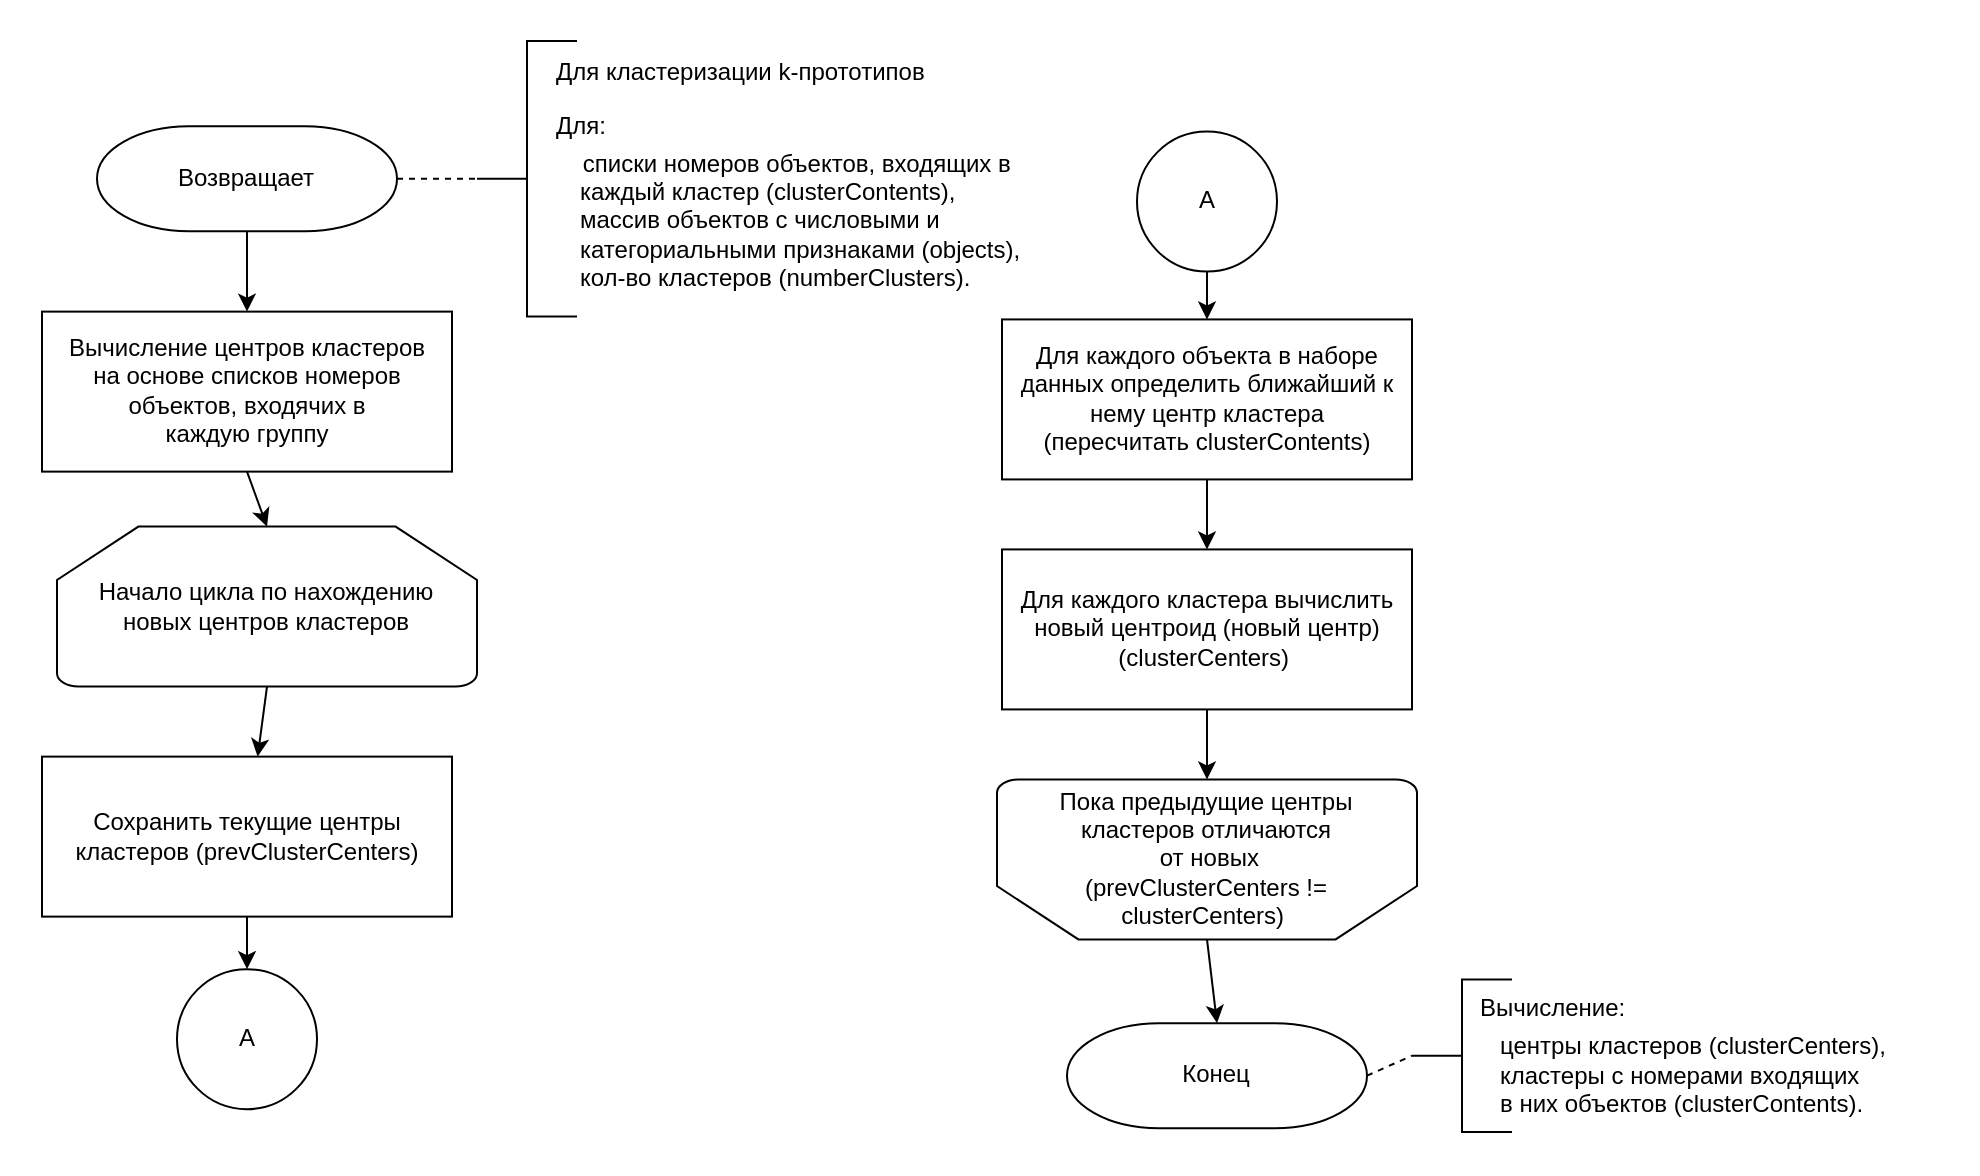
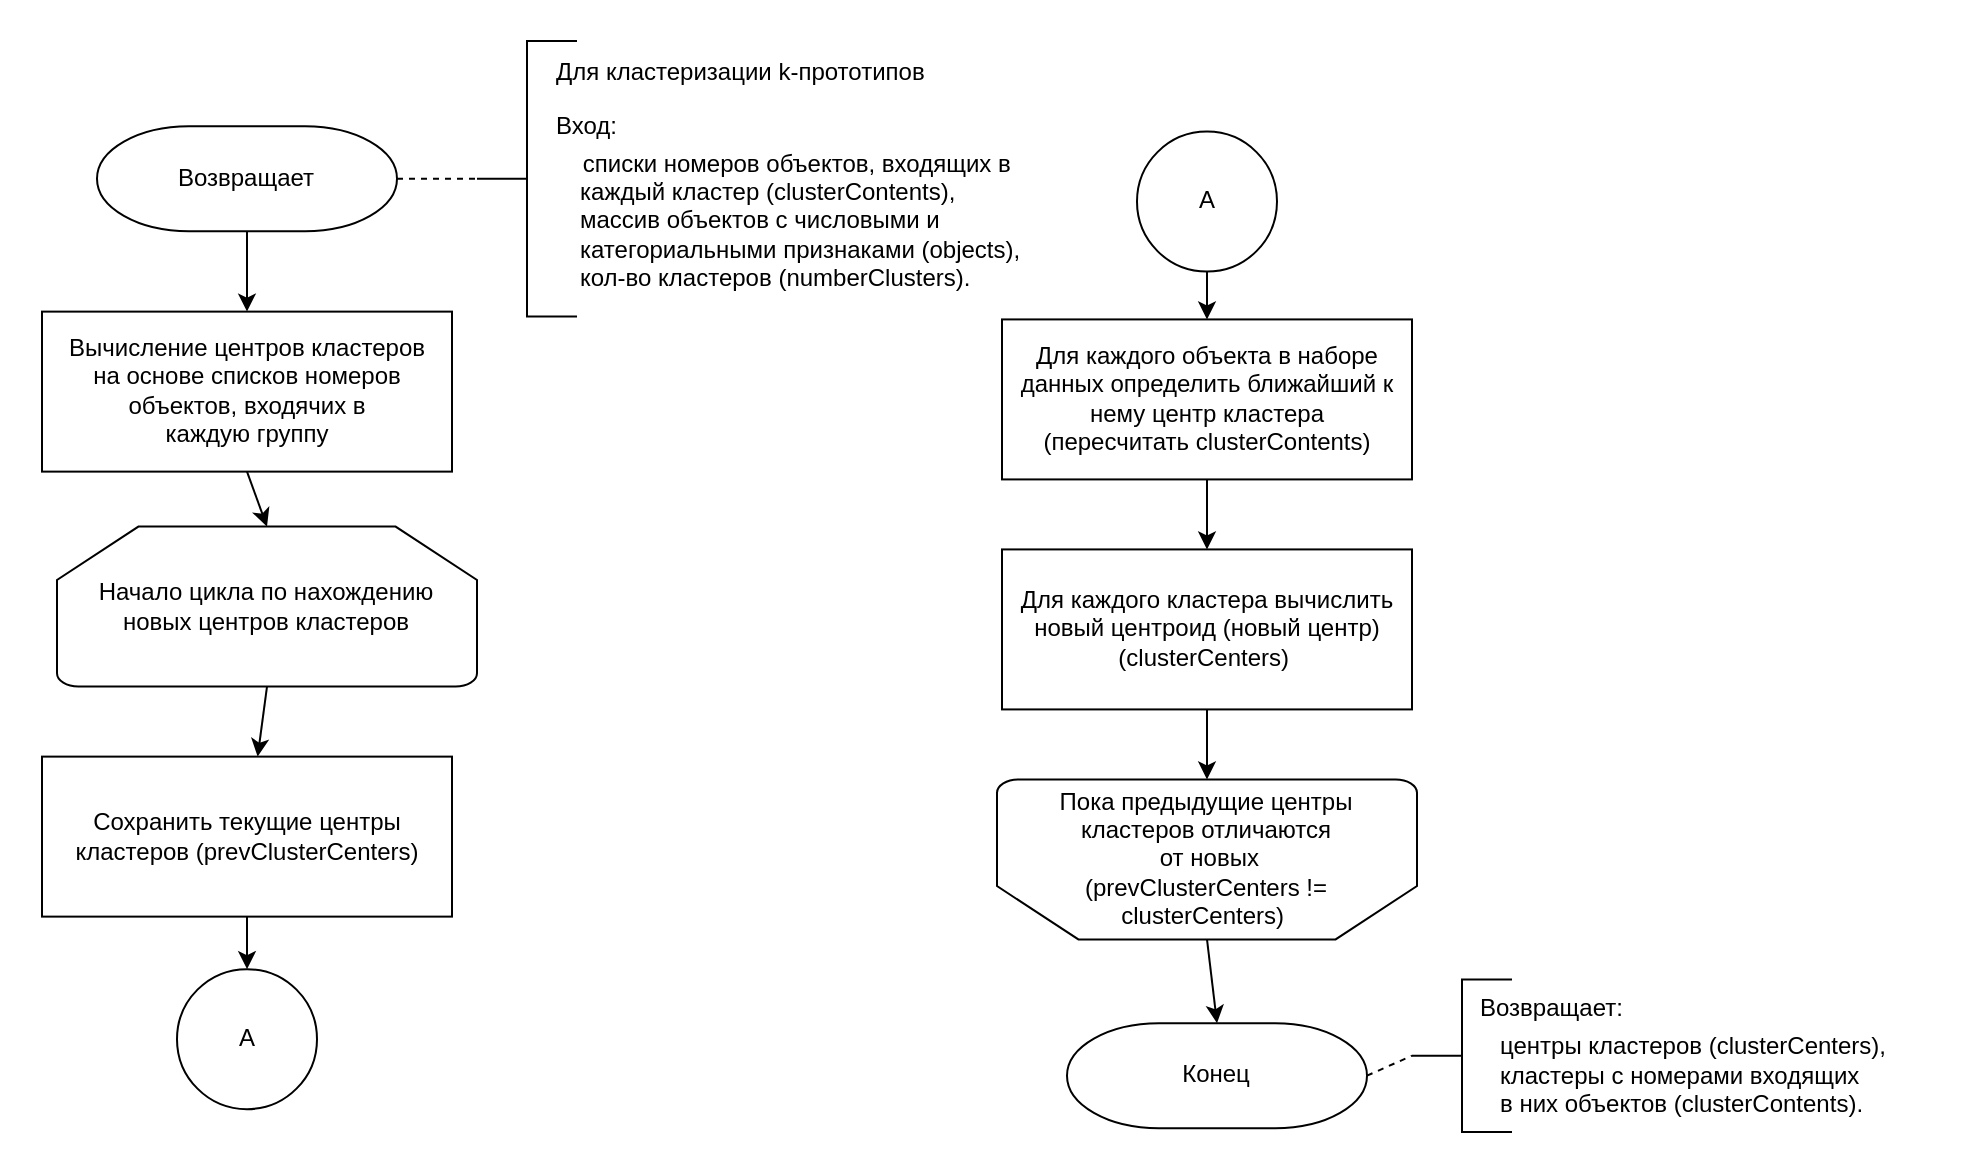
node "Для:": label "Для:" -> "Вход:"
node "Вычисление:": label "Вычисление:" -> "Возвращает:"
